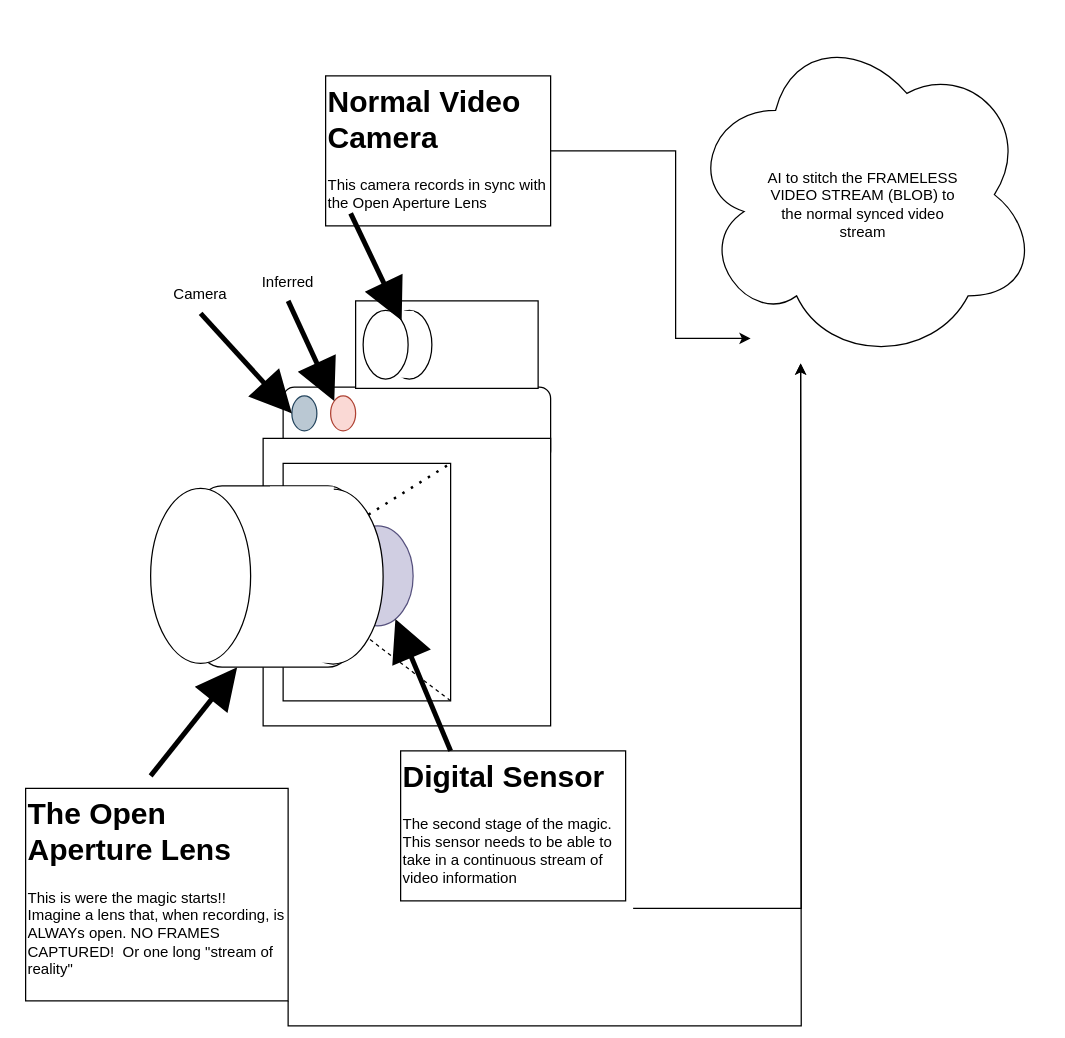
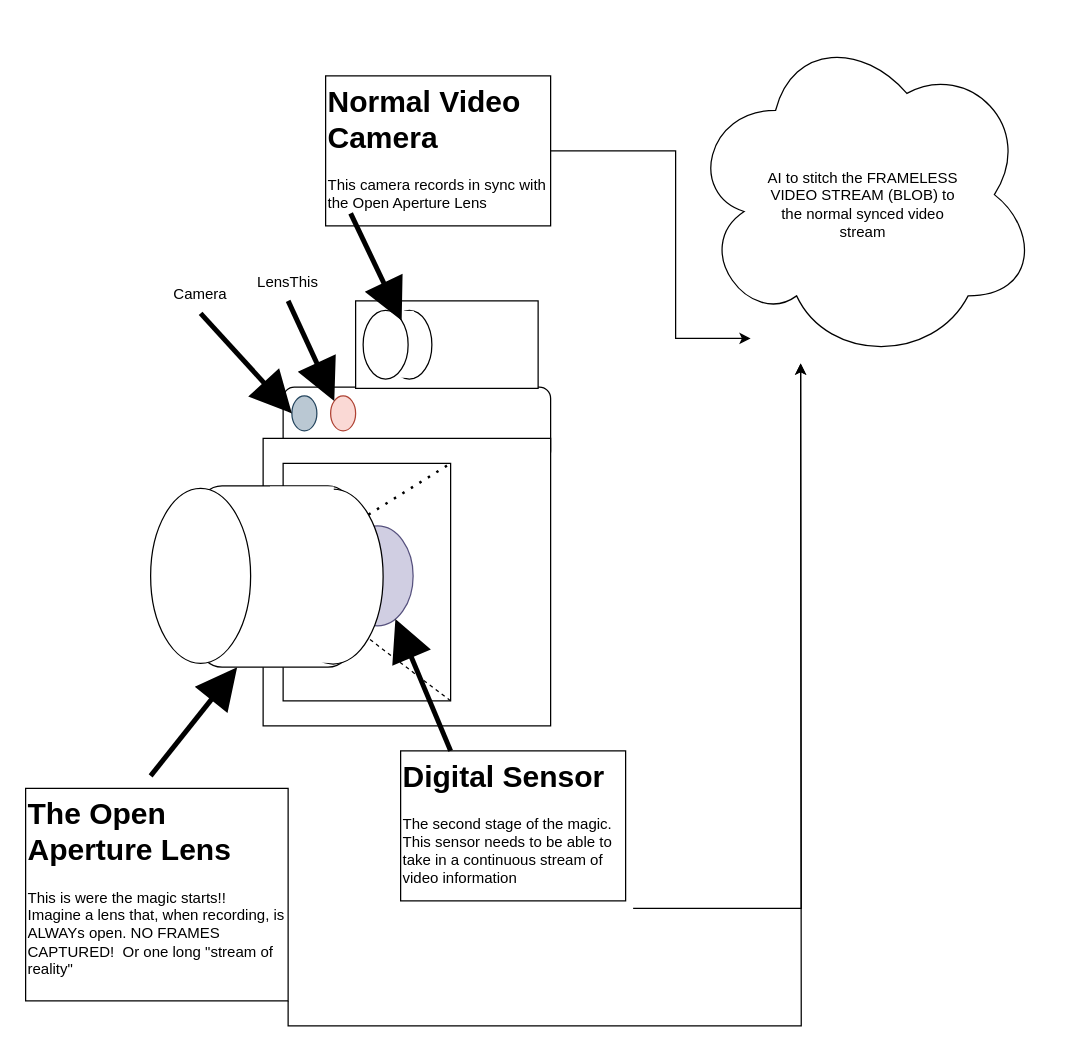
node "Inferred": label "Inferred" -> "LensThis"
